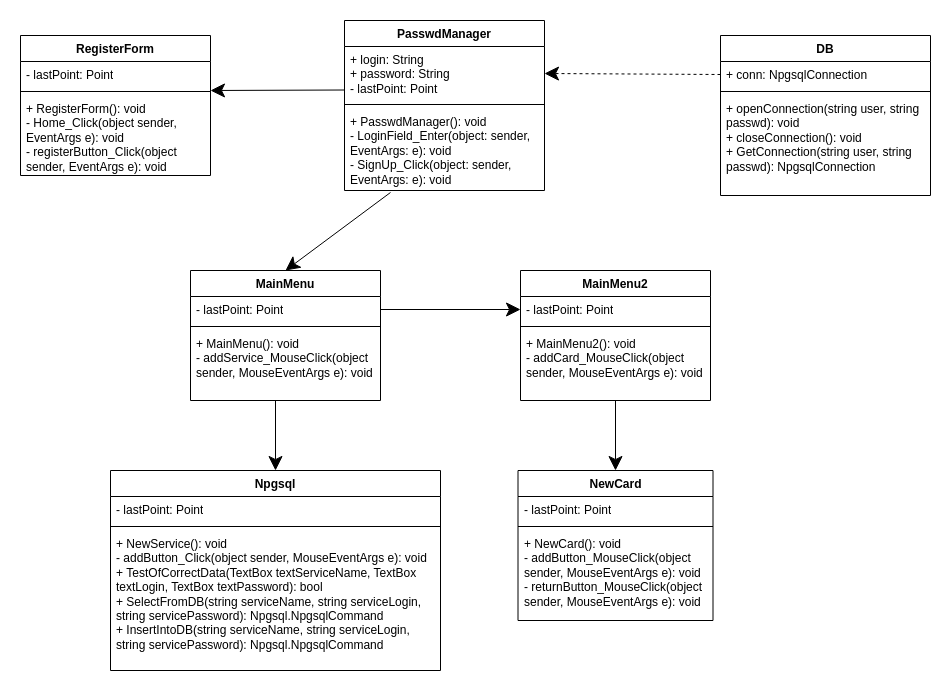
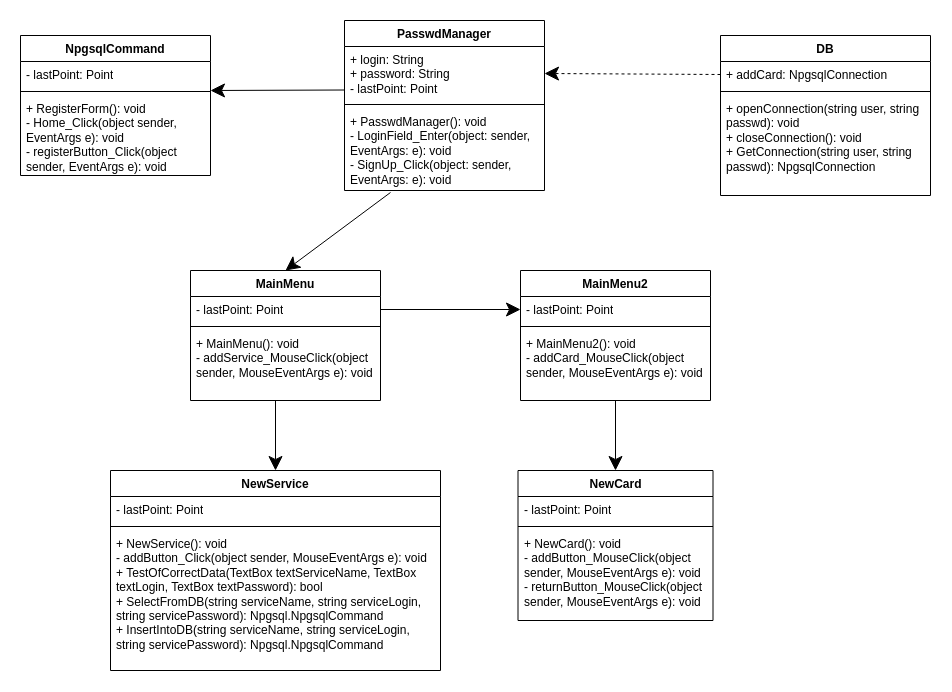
node "RegisterForm": label "RegisterForm" -> "NpgsqlCommand"
node "+ conn: NpgsqlConnection": label "+ conn: NpgsqlConnection" -> "+ addCard: NpgsqlConnection"
node "Npgsql": label "Npgsql" -> "NewService"
